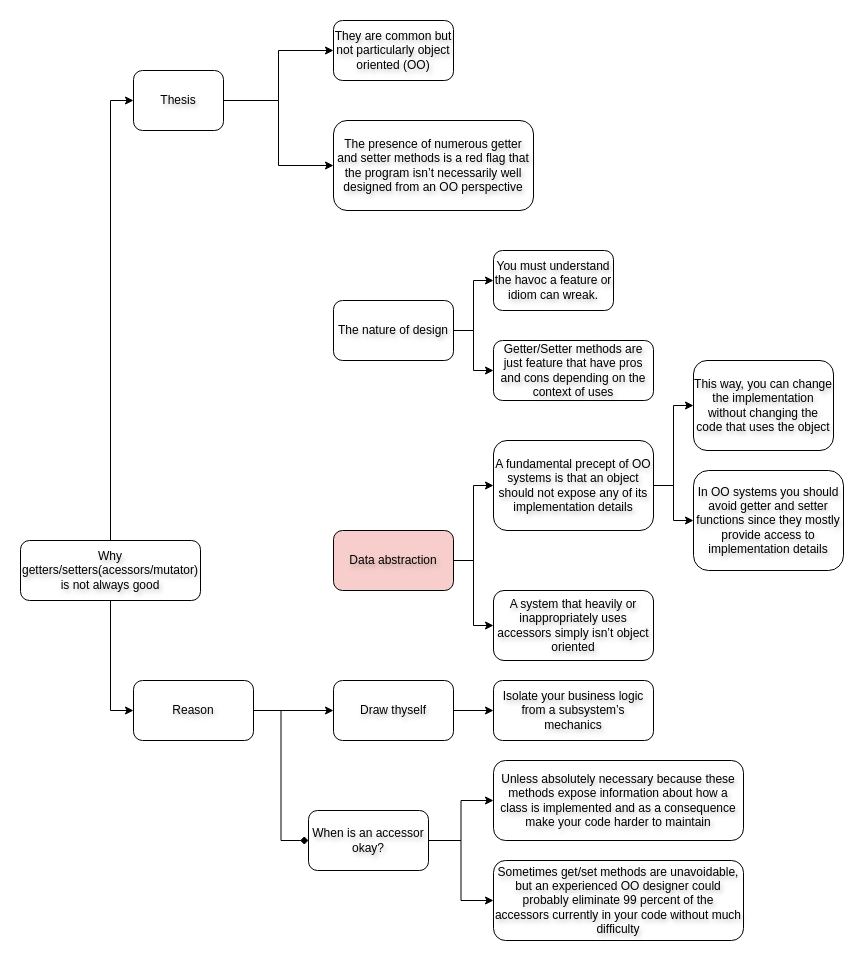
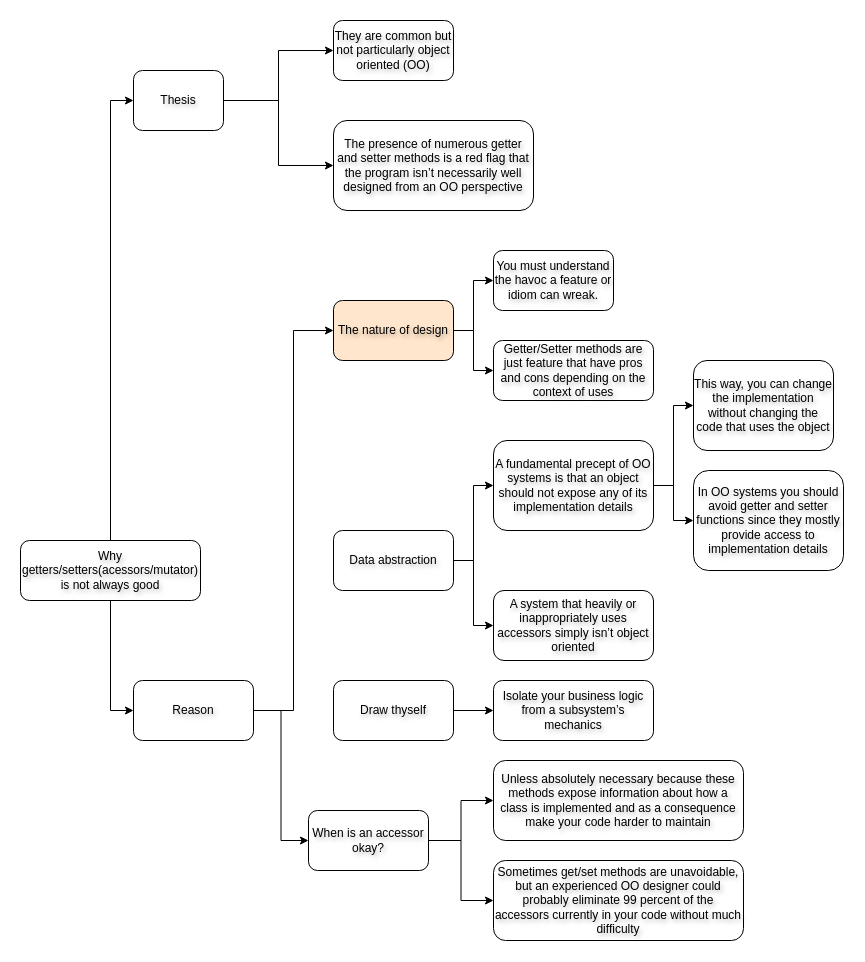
node "The nature of design": fillcolor #ffffff -> #ffe6cc
node "Data abstraction": fillcolor #f8cecc -> #ffffff
edge "Reason" -> "Draw thyself": now "Reason" -> "The nature of design"
edge "Reason" -> "When is an accessor okay?": arrowhead diamond -> classic
